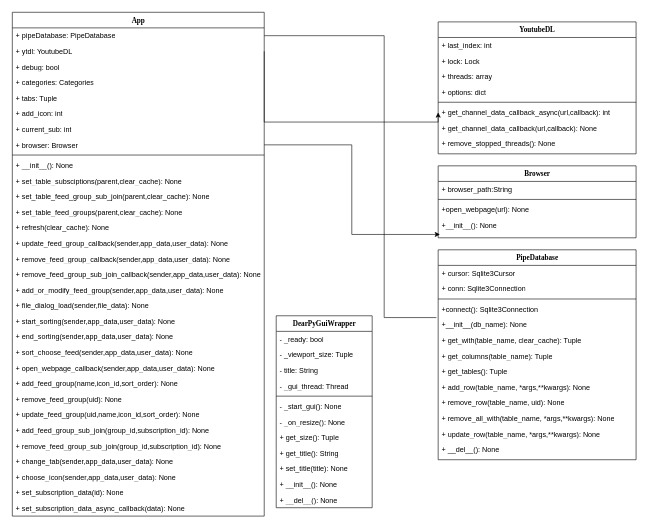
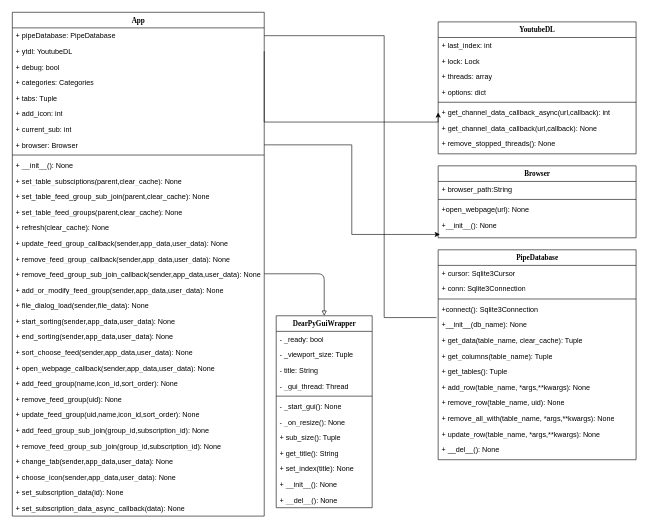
edge "App" -> "DearPyGuiWrapper": added
node "+ get_with(table_name, clear_cache): Tuple": label "+ get_with(table_name, clear_cache): Tuple" -> "+ get_data(table_name, clear_cache): Tuple"
node "+ get_size(): Tuple": label "+ get_size(): Tuple" -> "+ sub_size(): Tuple"
node "+ set_title(title): None": label "+ set_title(title): None" -> "+ set_index(title): None"
